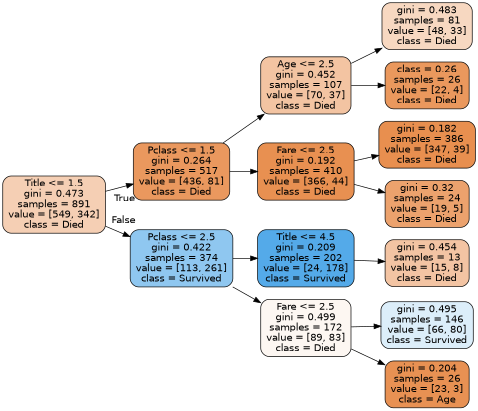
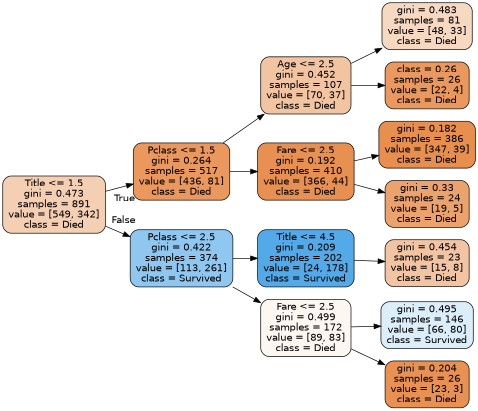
node "gini = 0.32 samples = 24 value = [19, 5] class = Died": label "gini = 0.32 samples = 24 value = [19, 5] class = Died" -> "gini = 0.33 samples = 24 value = [19, 5] class = Died"
node "gini = 0.454 samples = 13 value = [15, 8] class = Died": label "gini = 0.454 samples = 13 value = [15, 8] class = Died" -> "gini = 0.454 samples = 23 value = [15, 8] class = Died"
node "gini = 0.204 samples = 26 value = [23, 3] class = Age": label "gini = 0.204 samples = 26 value = [23, 3] class = Age" -> "gini = 0.204 samples = 26 value = [23, 3] class = Died"
